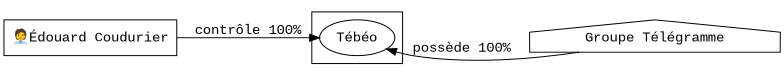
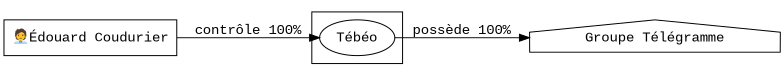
edge "Groupe Télégramme" -> "Tébéo": reversed
